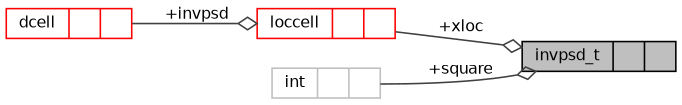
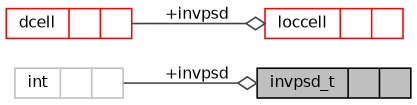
edge "loccell" -> "invpsd_t": removed, label "+xloc"
edge "int" -> "invpsd_t": label " +square" -> " +invpsd"
